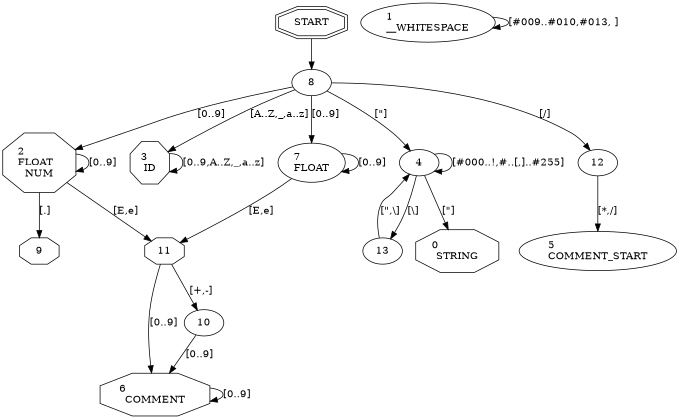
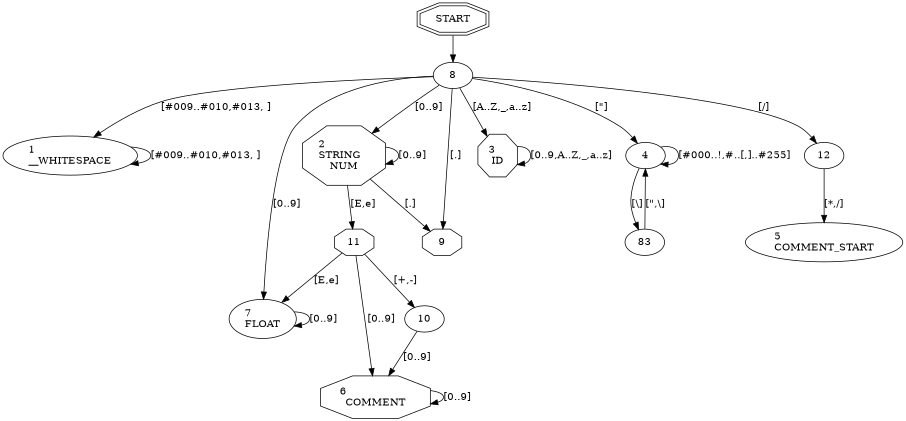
edge "8" -> "1 __WHITESPACE": added, label "[#009..#010,#013, ]"
edge "8" -> "9": added, label "[.]"
node "2 FLOAT NUM": label "2 FLOAT NUM" -> "2 STRING NUM"
edge "7 FLOAT" -> "11": reversed
node "13": label "13" -> "83"
node "0 STRING": removed
